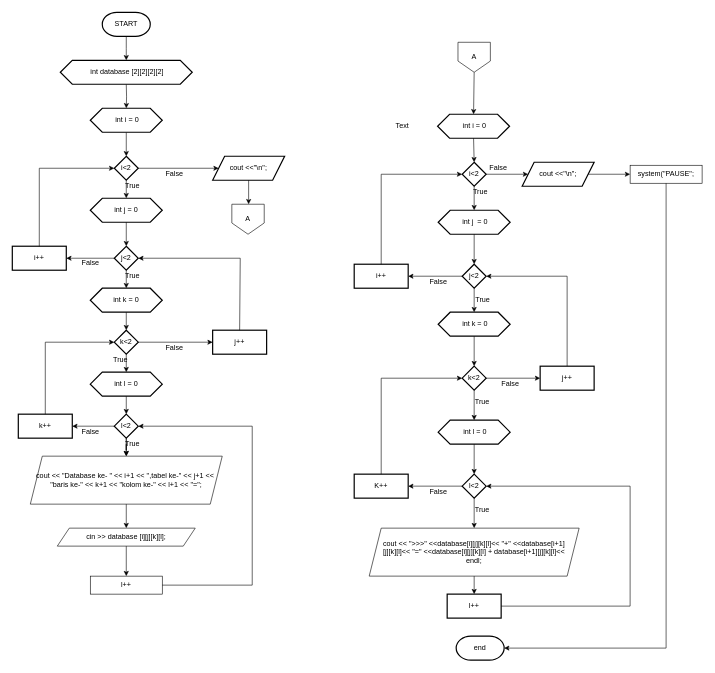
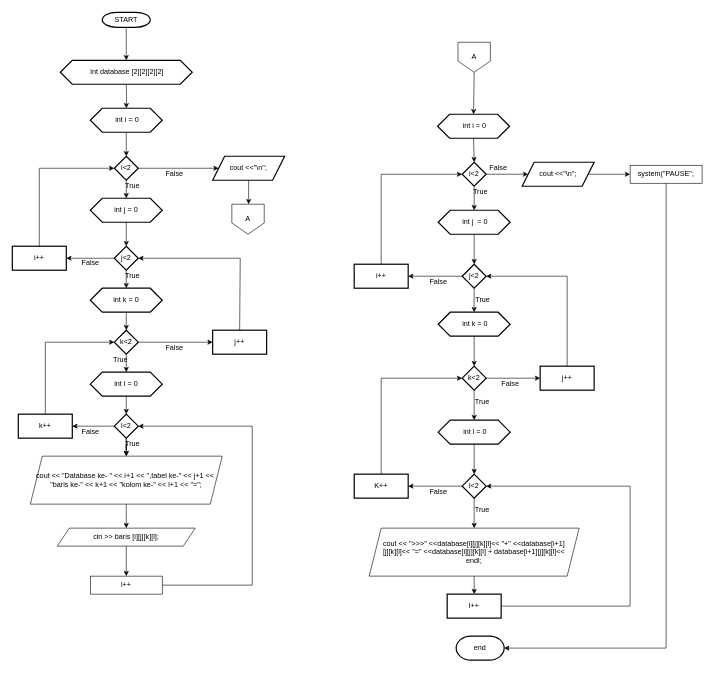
node "START": size 48x24 -> 48x15
node "Text": removed
node "cin >> database [i][j][k][l];": label "cin >> database [i][j][k][l];" -> "cin >> baris [i][j][k][l];"
